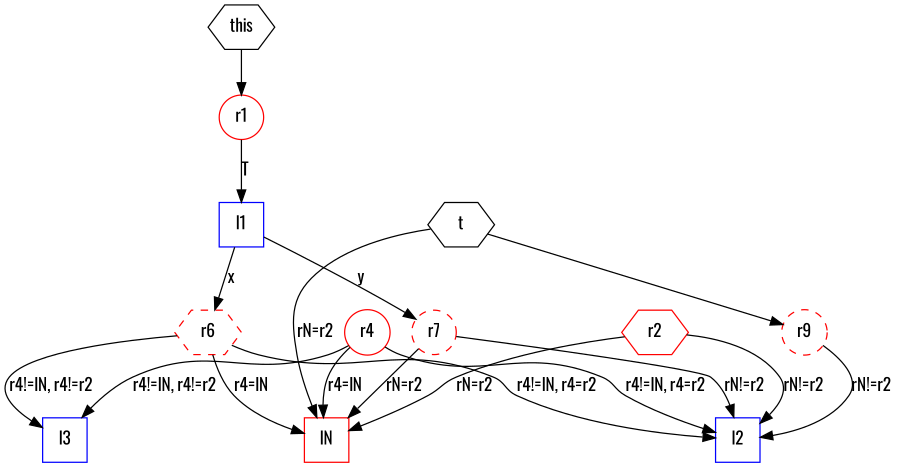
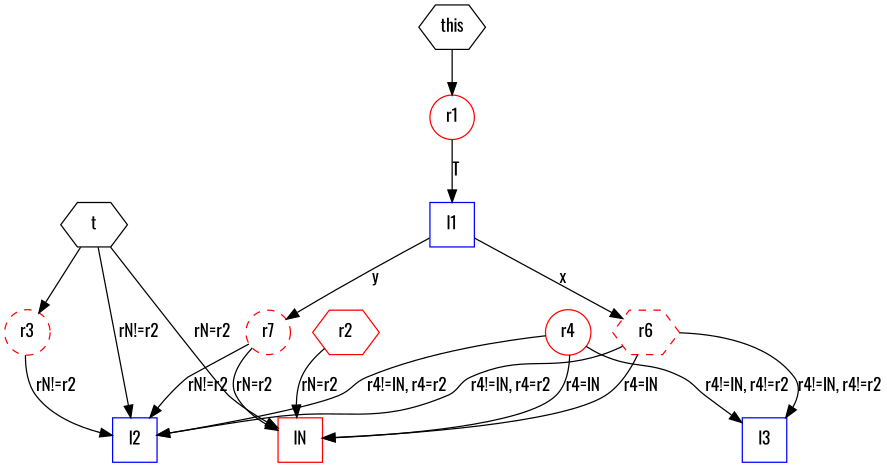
node "r9": label "r9" -> "r3"
edge "r2" -> "l2": now "t" -> "l2"
